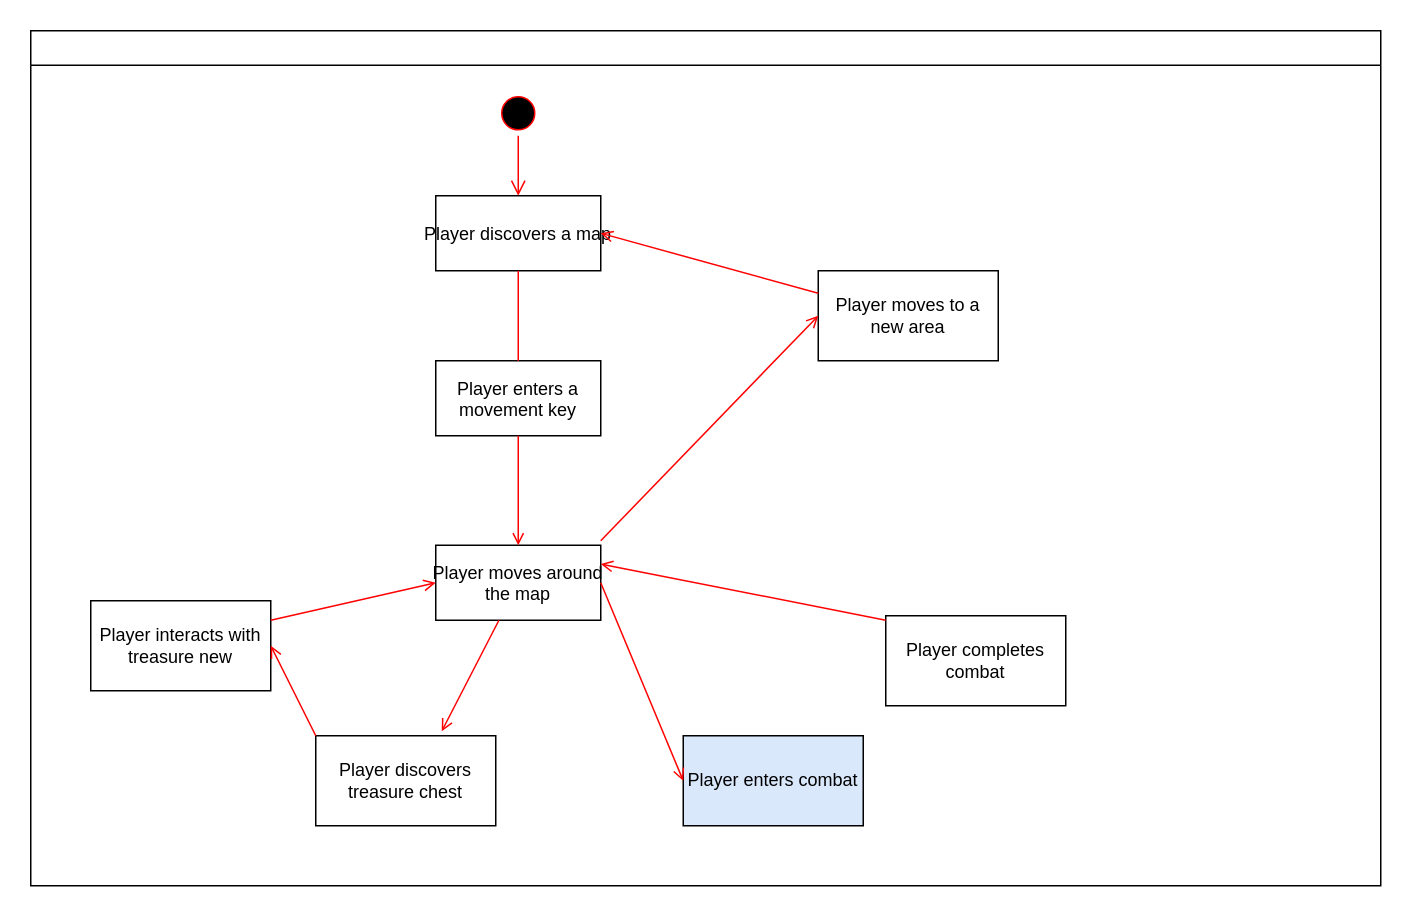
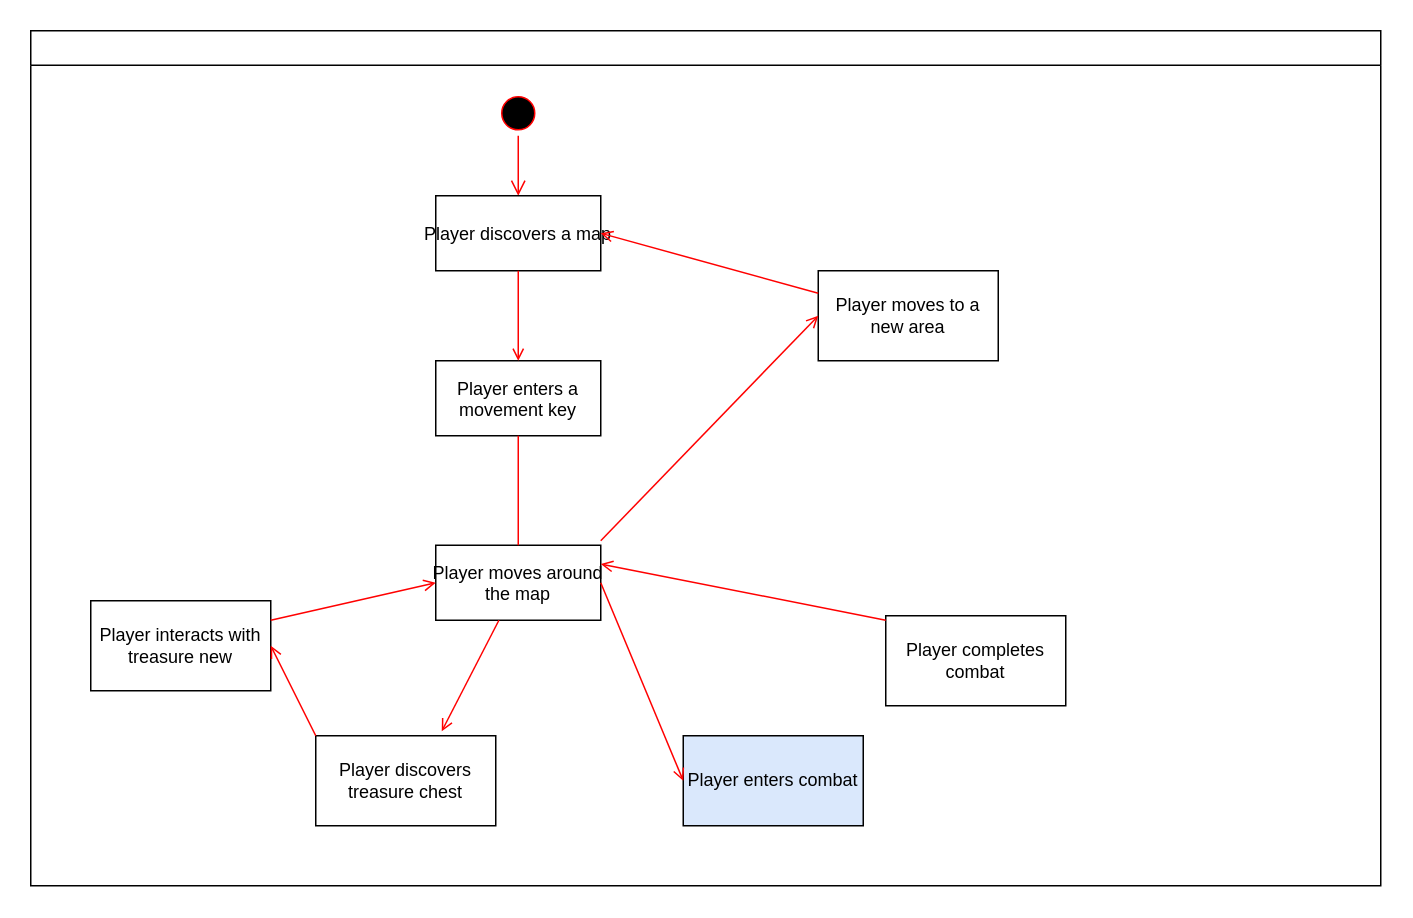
edge "Player discovers a map" -- "Player enters a movement key": arrowhead none -> open
edge "Player enters a movement key" -> "Player moves around the map": arrowhead open -> none
